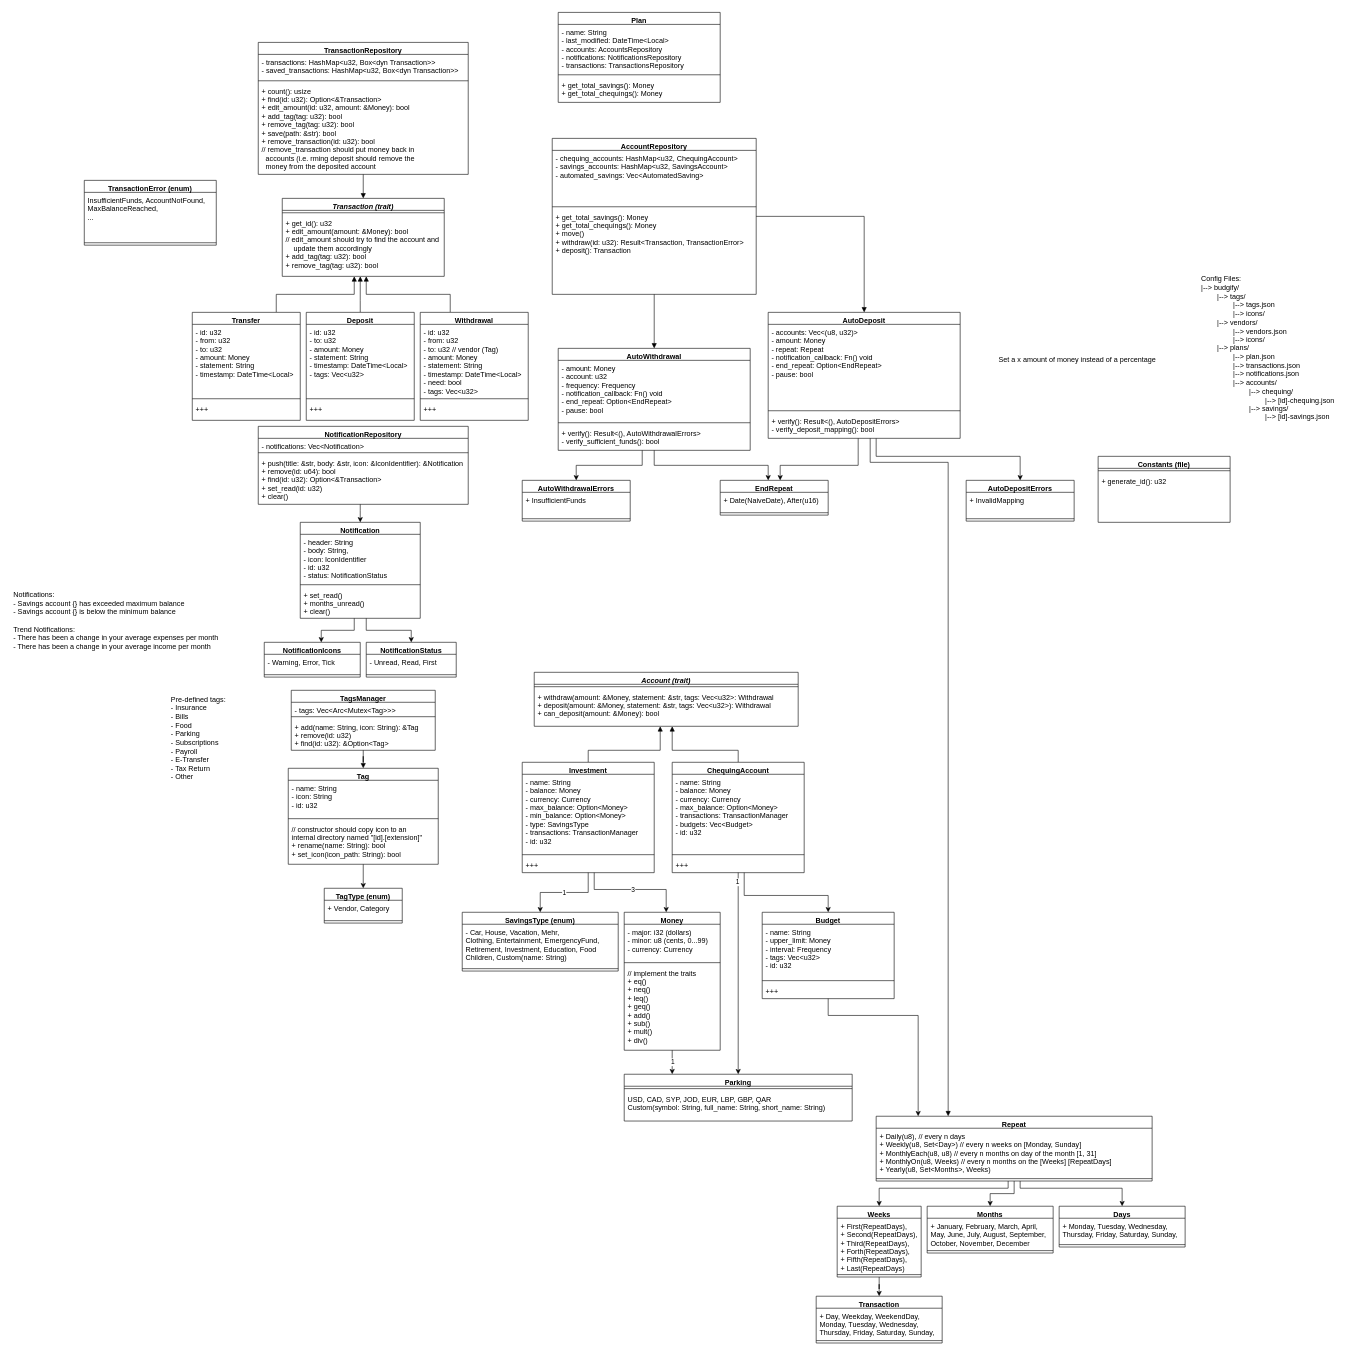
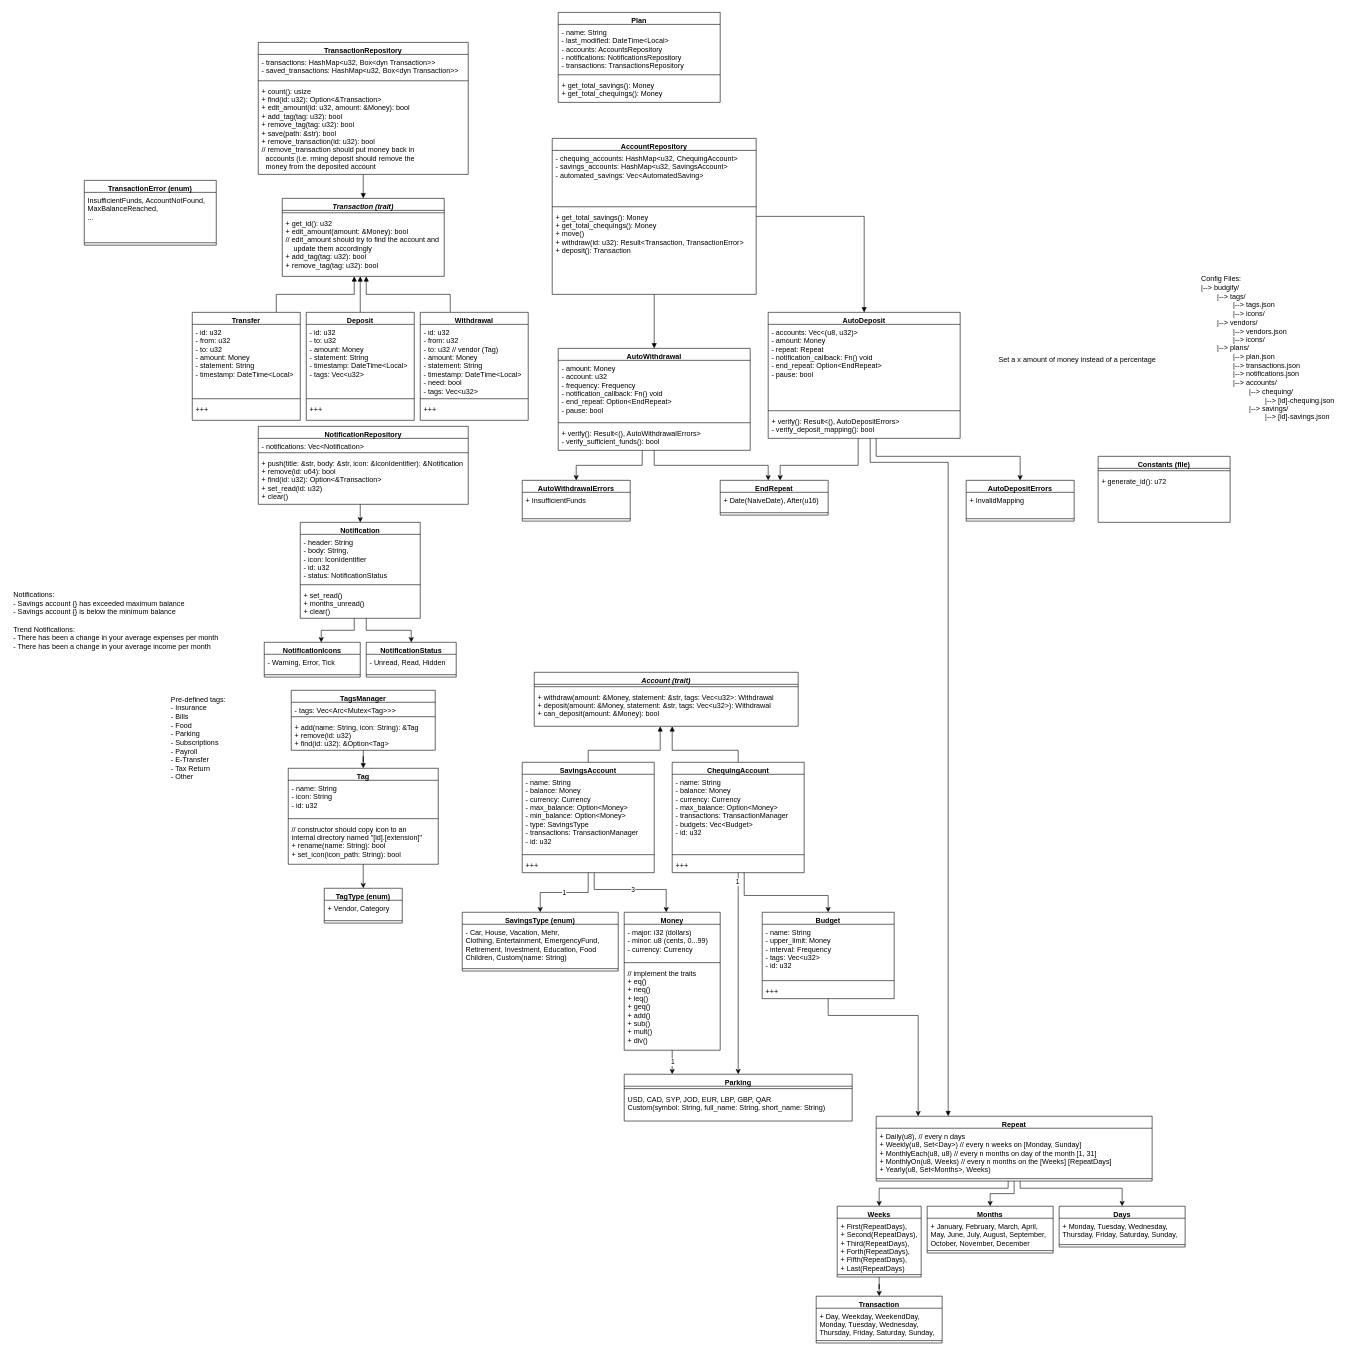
node "+ generate_id(): u32": label "+ generate_id(): u32" -> "+ generate_id(): u72"
node "- Unread, Read, First": label "- Unread, Read, First" -> "- Unread, Read, Hidden"
node "Investment": label "Investment" -> "SavingsAccount"
